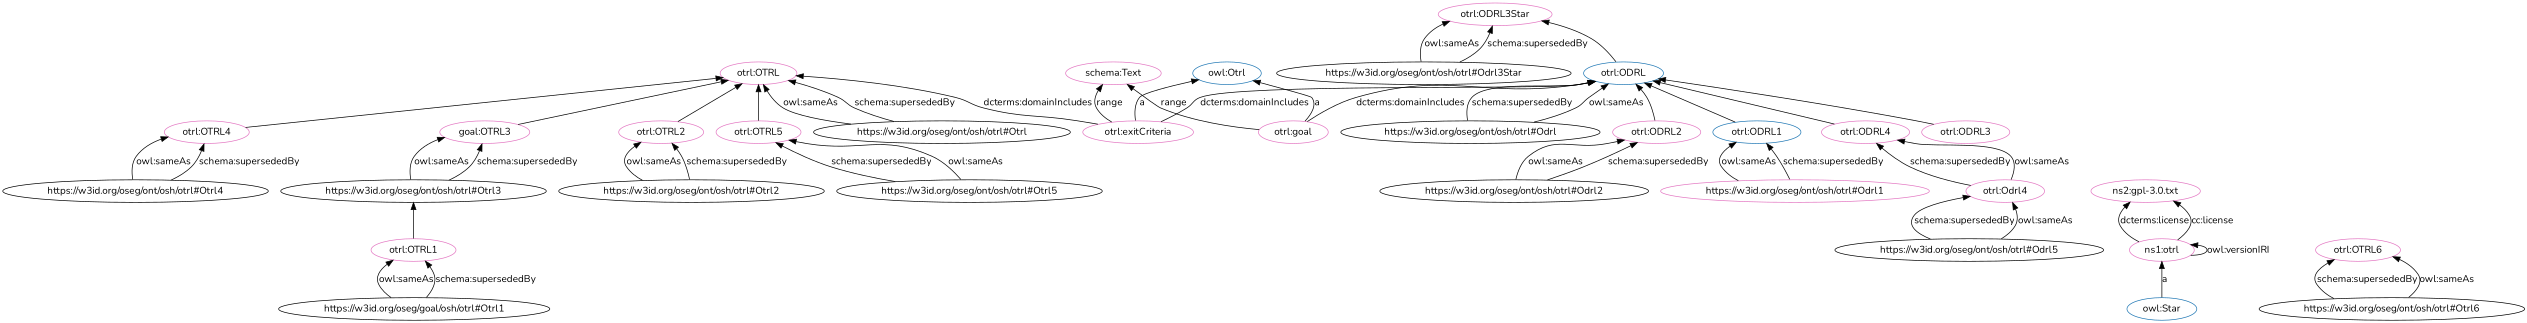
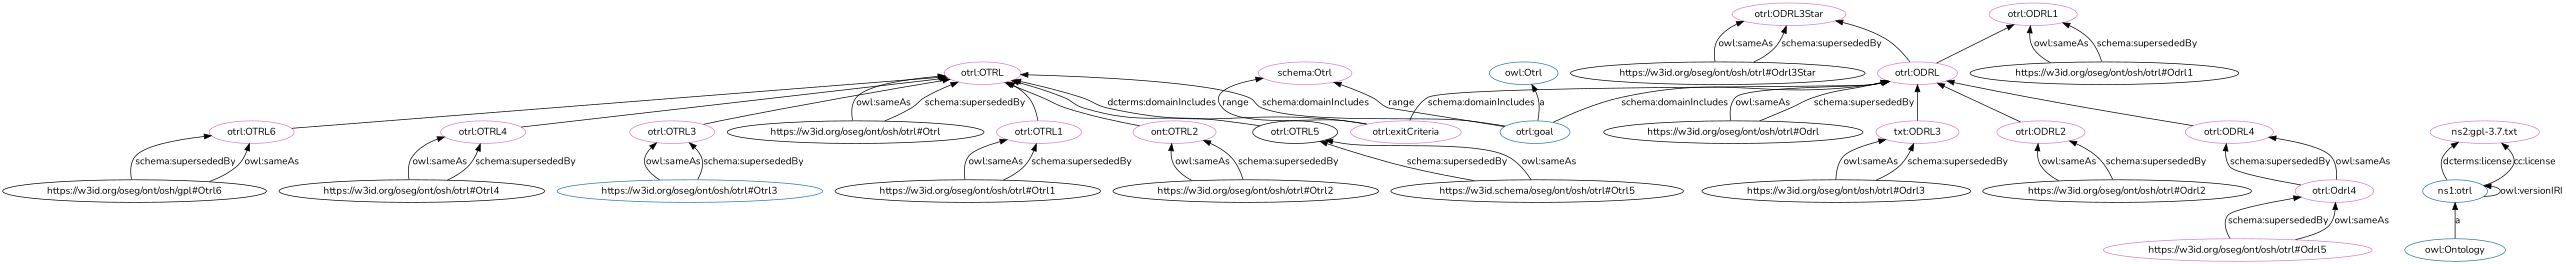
node "schema:Text": label "schema:Text" -> "schema:Otrl"
node "otrl:ODRL": color #1f77b4 -> #e377c2
edge "otrl:exitCriteria" -> "owl:Otrl": removed, label "a"
edge "otrl:OTRL6" -> "otrl:OTRL": added
edge "otrl:exitCriteria" -> "otrl:ODRL": label "dcterms:domainIncludes" -> "schema:domainIncludes"
edge "otrl:goal" -> "otrl:ODRL": label "dcterms:domainIncludes" -> "schema:domainIncludes"
edge "otrl:ODRL1" -> "otrl:ODRL": reversed
edge "otrl:goal" -> "otrl:OTRL": added, label "schema:domainIncludes"
node "goal:OTRL3": label "goal:OTRL3" -> "otrl:OTRL3"
node "otrl:OTRL2": label "otrl:OTRL2" -> "ont:OTRL2"
node "otrl:OTRL5": color #e377c2 -> black
node "otrl:goal": color #e377c2 -> #1f77b4
node "otrl:ODRL1": color #1f77b4 -> #e377c2
node "otrl:ODRL3": label "otrl:ODRL3" -> "txt:ODRL3"
node "https://w3id.org/oseg/ont/osh/otrl#Otrl3": color black -> #1f77b4
node "https://w3id.org/oseg/ont/osh/otrl#Otrl5": label "https://w3id.org/oseg/ont/osh/otrl#Otrl5" -> "https://w3id.schema/oseg/ont/osh/otrl#Otrl5"
node "https://w3id.org/oseg/ont/osh/otrl#Odrl1": color #e377c2 -> black
node "https://w3id.org/oseg/ont/osh/otrl#Odrl3": added
node "ns2:gpl-3.0.txt": label "ns2:gpl-3.0.txt" -> "ns2:gpl-3.7.txt"
edge "otrl:OTRL1" -> "https://w3id.org/oseg/ont/osh/otrl#Otrl3": now "otrl:OTRL1" -> "otrl:OTRL"
node "https://w3id.org/oseg/ont/osh/otrl#Odrl5": color black -> #e377c2
node "ns1:otrl": color #e377c2 -> #1f77b4
node "https://w3id.org/oseg/goal/osh/otrl#Otrl1": label "https://w3id.org/oseg/goal/osh/otrl#Otrl1" -> "https://w3id.org/oseg/ont/osh/otrl#Otrl1"
node "owl:Star": label "owl:Star" -> "owl:Ontology"
node "https://w3id.org/oseg/ont/osh/otrl#Otrl6": label "https://w3id.org/oseg/ont/osh/otrl#Otrl6" -> "https://w3id.org/oseg/ont/osh/gpl#Otrl6"
